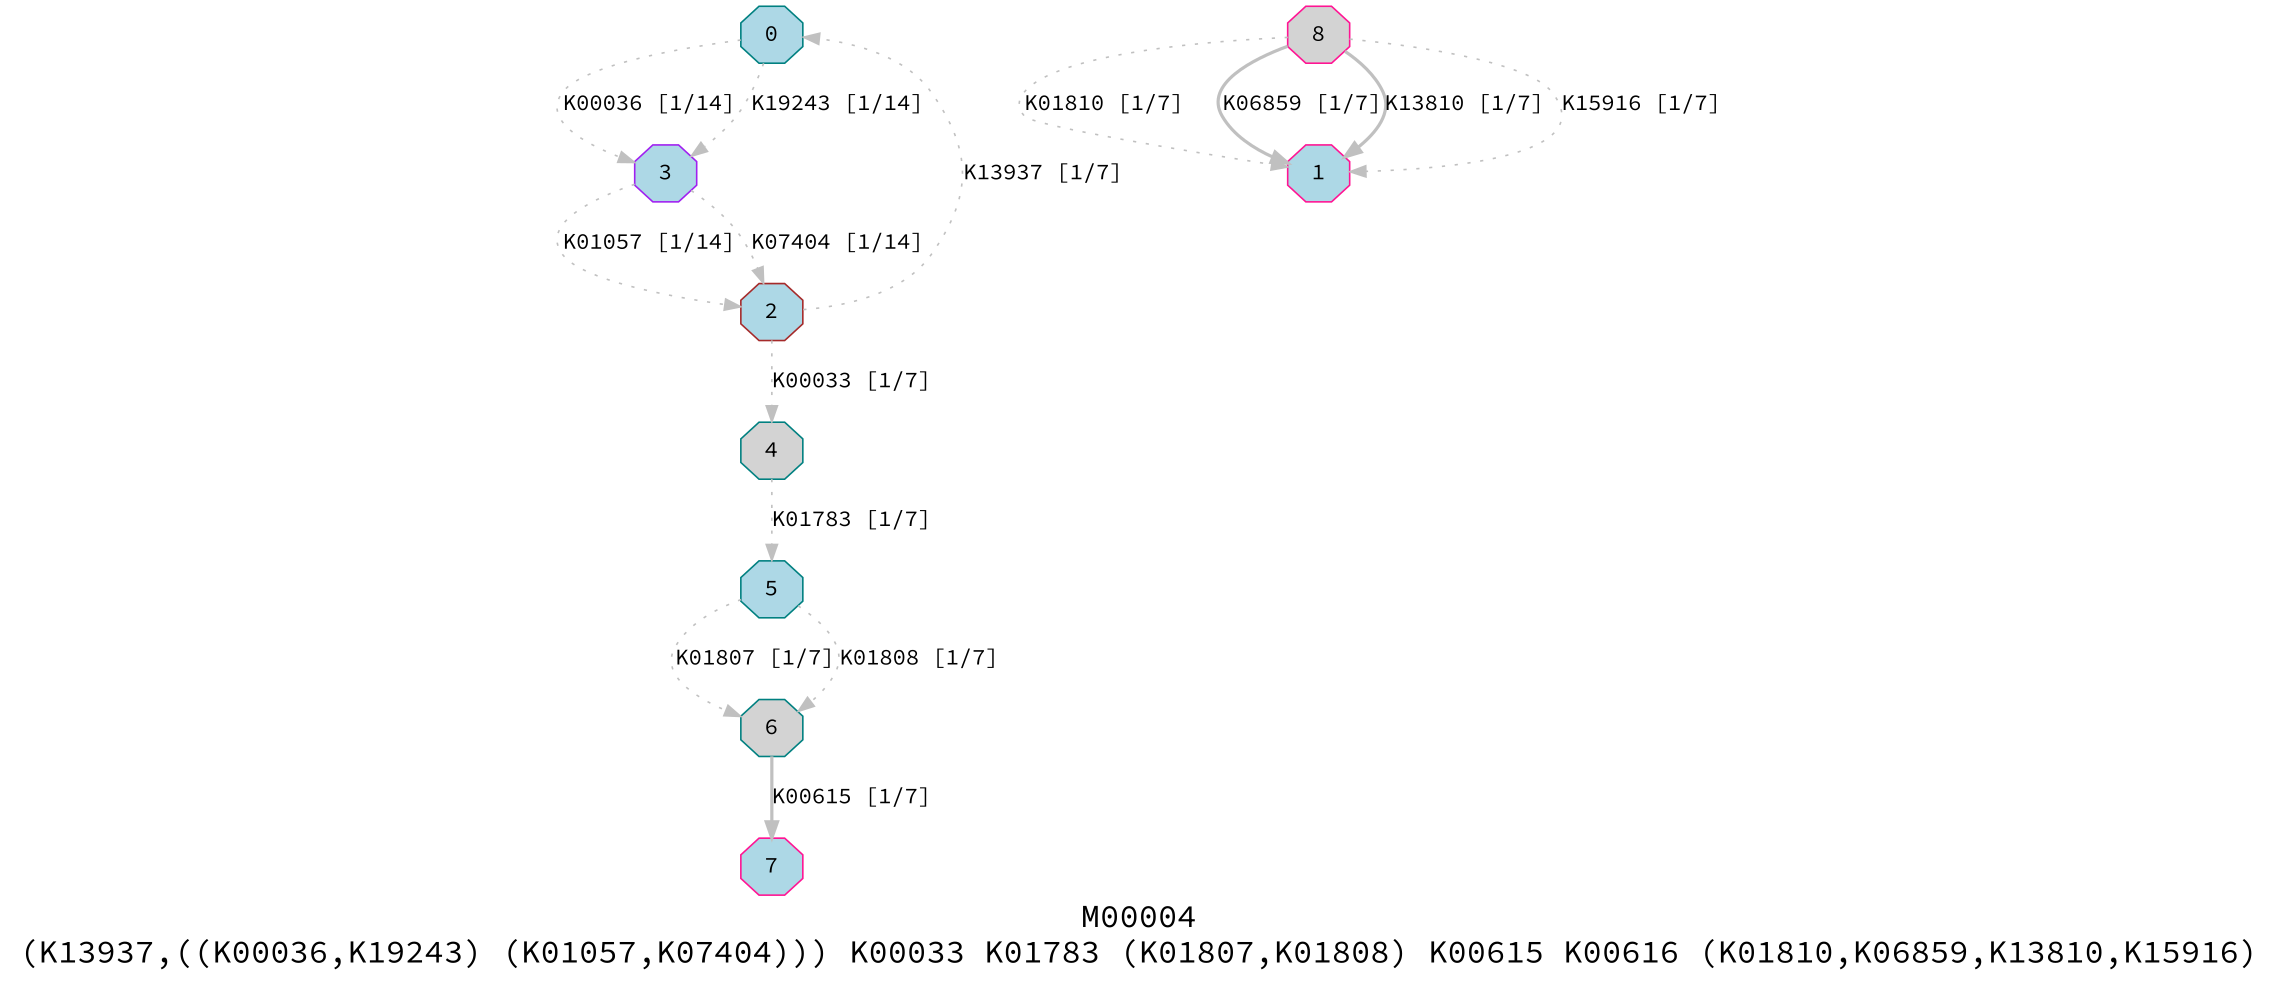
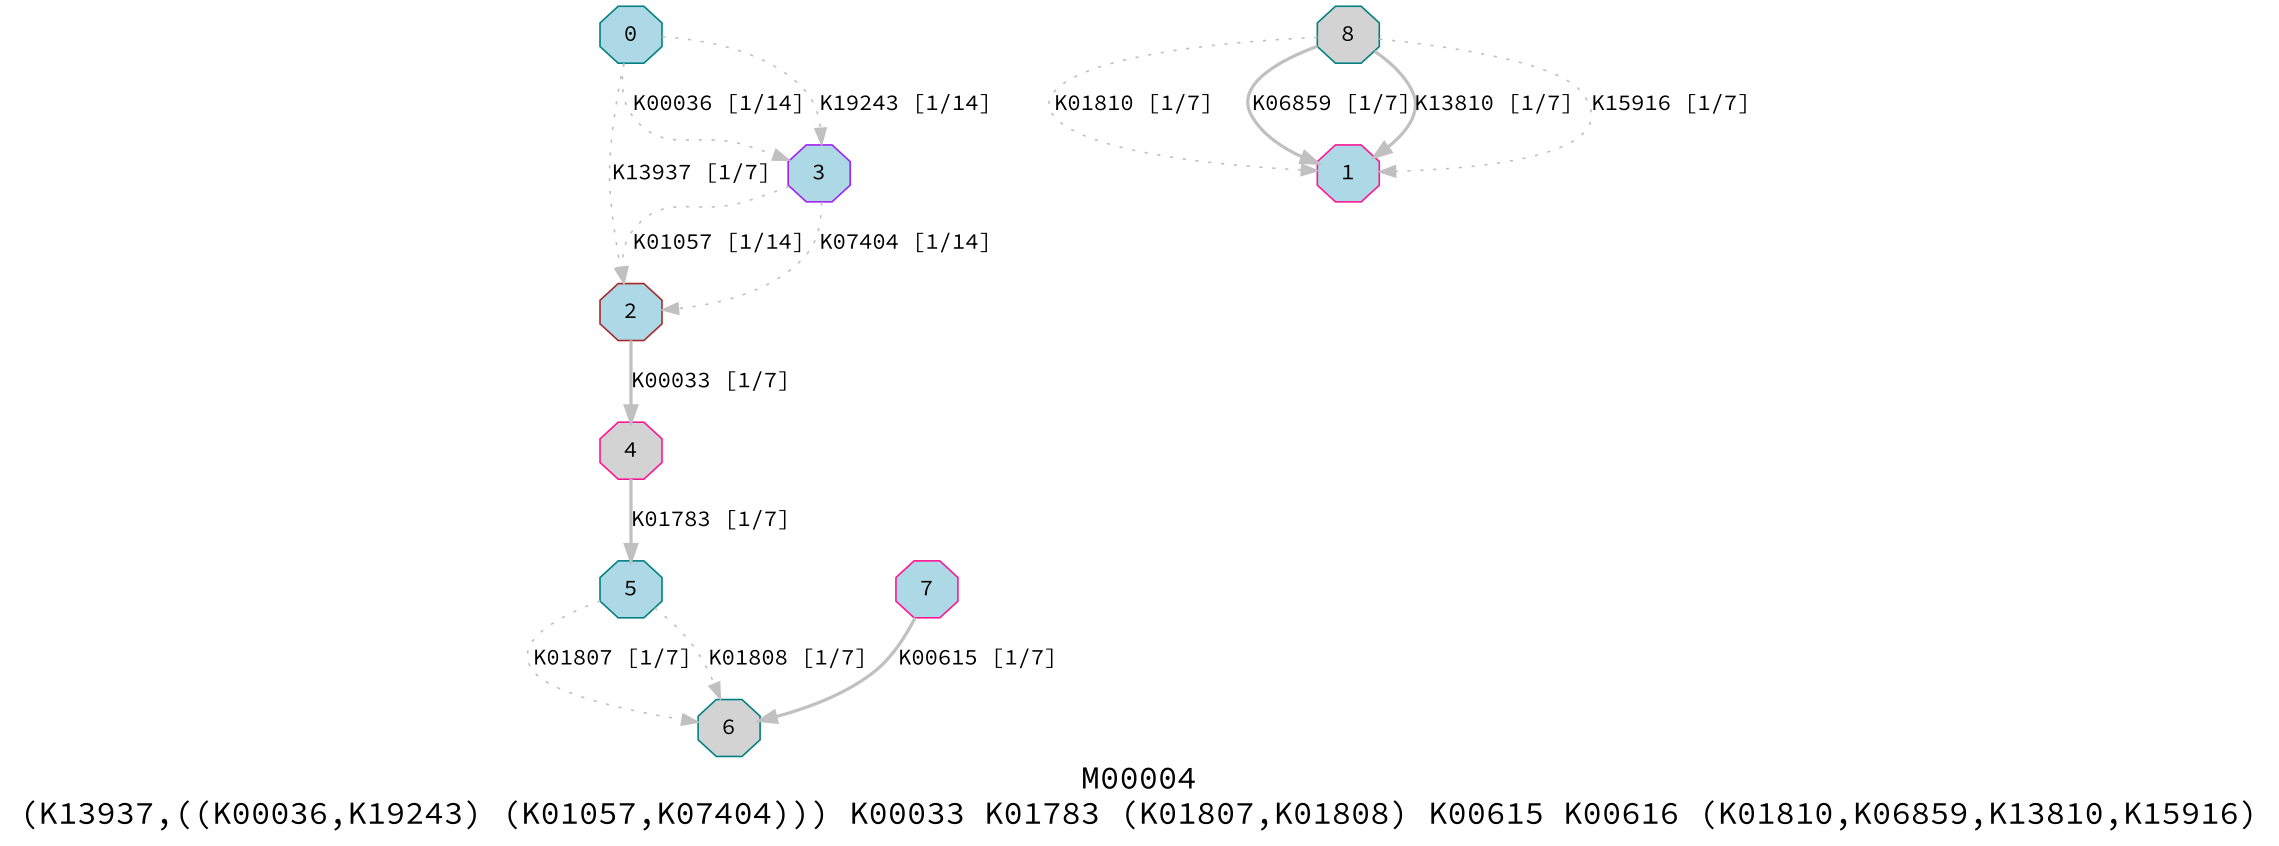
node "8": color deeppink -> teal
edge "2" -> "0": reversed
edge "2" -> "4": style dotted -> bold
node "4": color teal -> deeppink
edge "4" -> "5": style dotted -> bold
edge "6" -> "7": reversed
